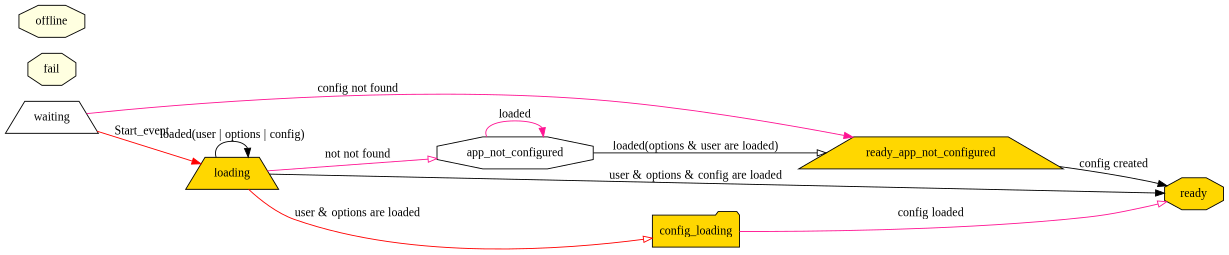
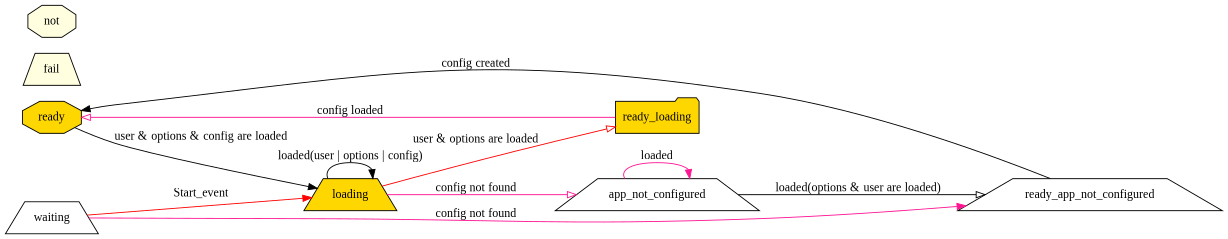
node "offline": label "offline" -> "not"
node "fail": shape octagon -> trapezium
node "app_not_configured": shape octagon -> trapezium
node "ready_app_not_configured": fillcolor gold -> white
edge "loading" -> "app_not_configured": label "not not found" -> "config not found"
edge "loading" -> "ready": reversed
node "config_loading": label "config_loading" -> "ready_loading"
